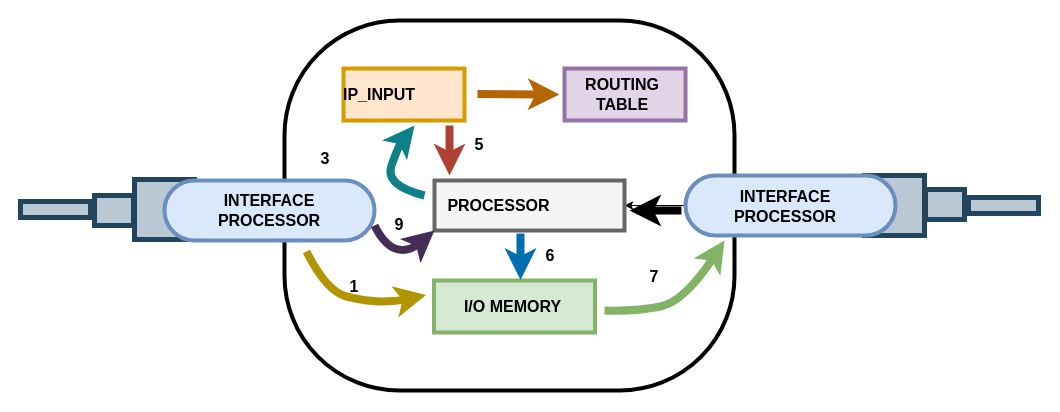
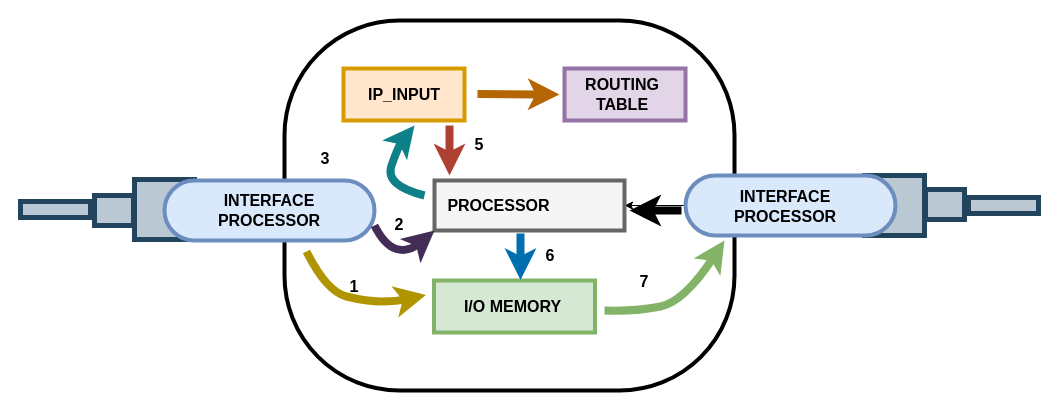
node "IP_INPUT": moved (380, 95) -> (405, 95)
node "9": label "9" -> "2"
node "7": moved (655, 277) -> (645, 282)
